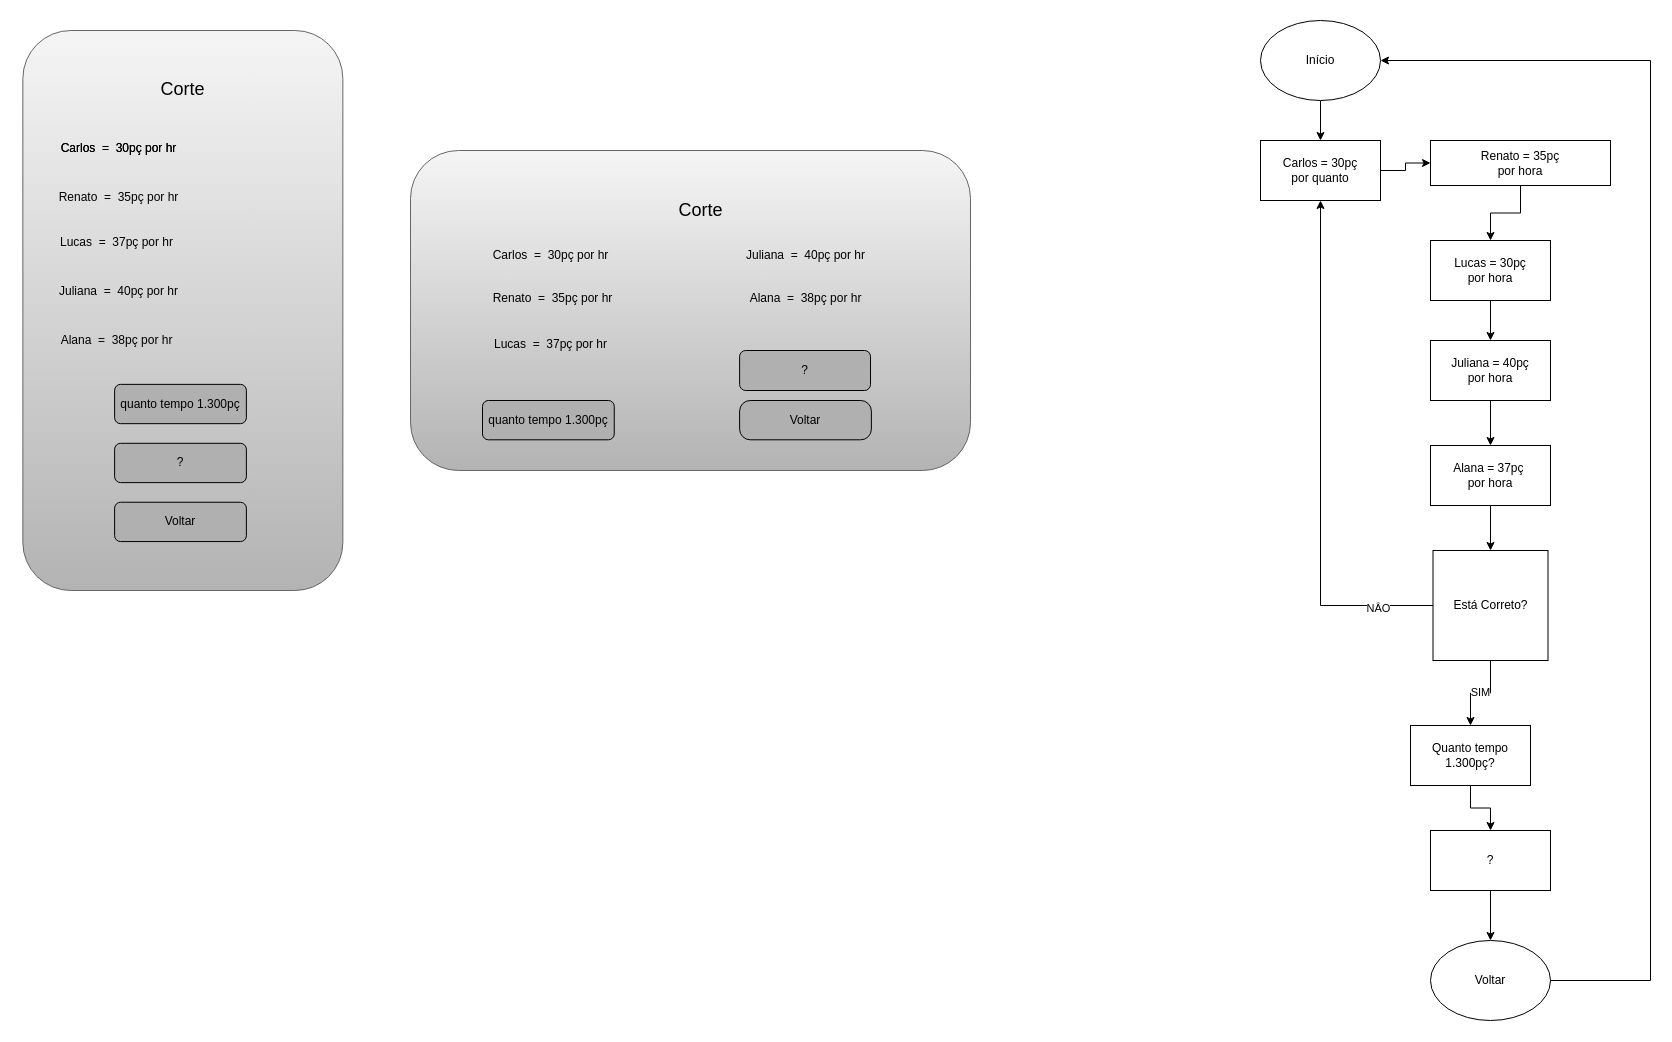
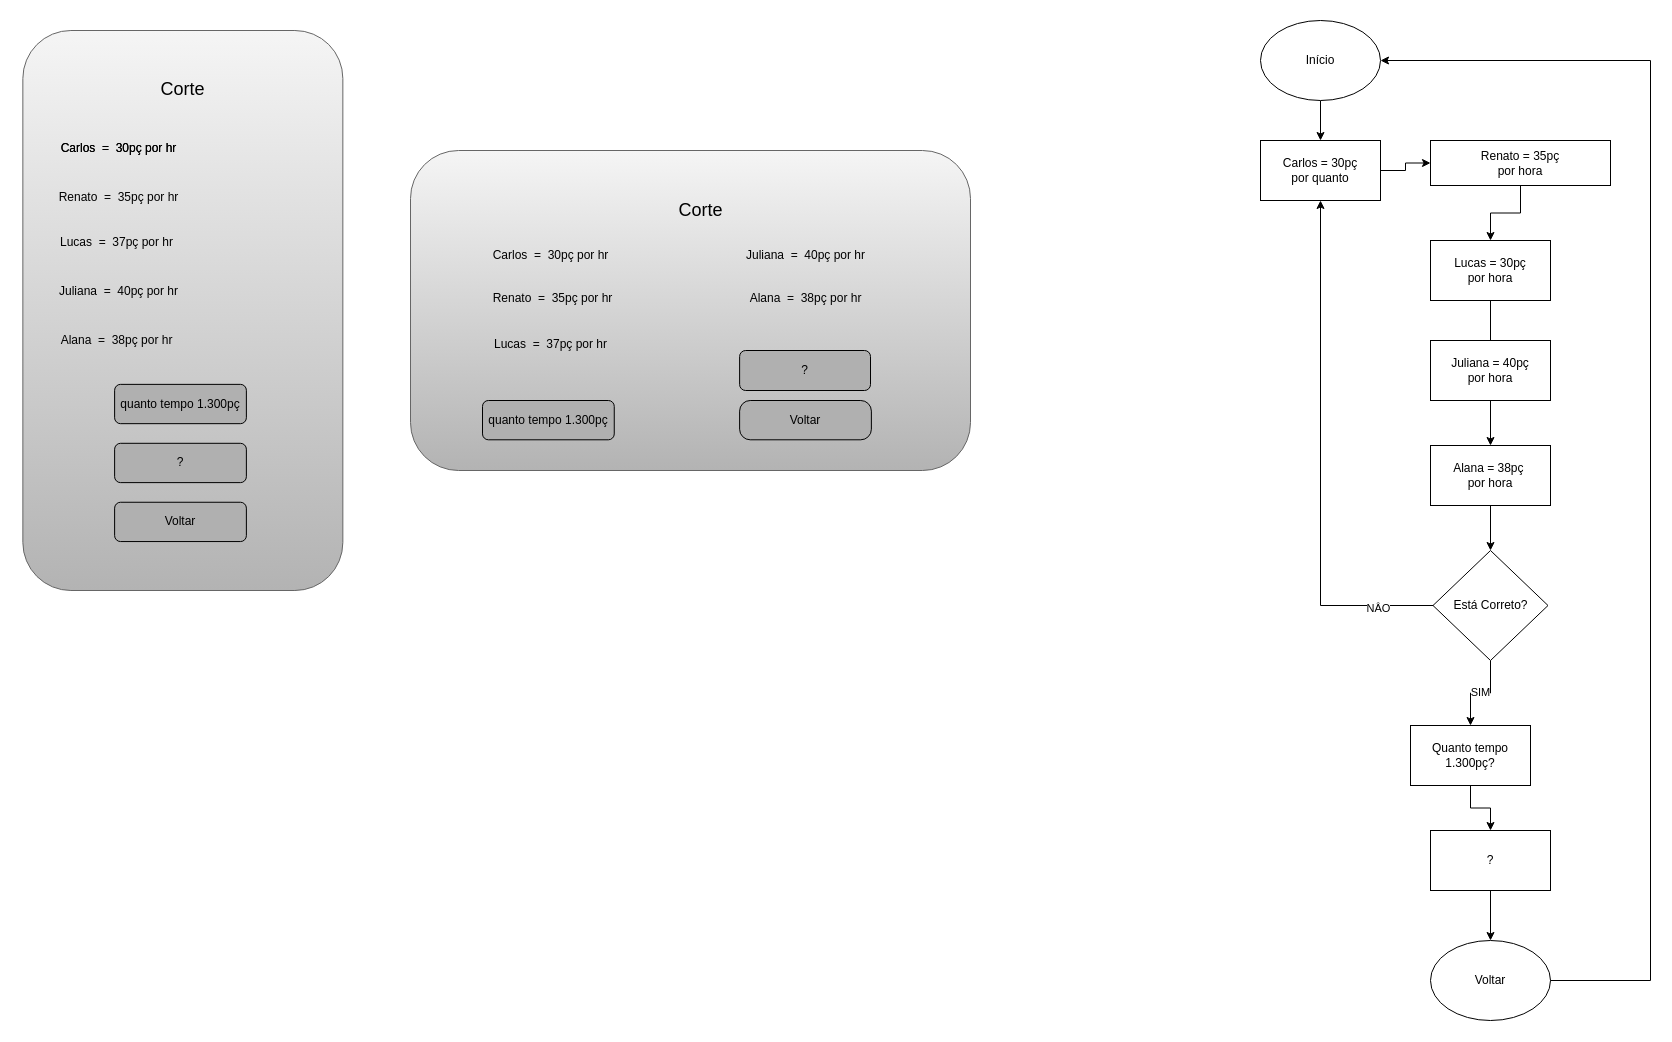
edge "Lucas = 30pç por hora" -> "Juliana = 40pç por hora": arrowhead classic -> none
node "Alana = 37pç por hora": label "Alana = 37pç por hora" -> "Alana = 38pç por hora"
node "Está Correto?": shape rectangle -> diamond
